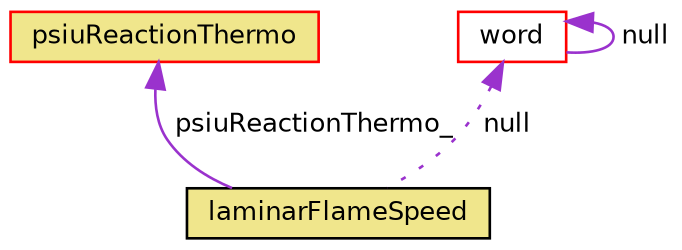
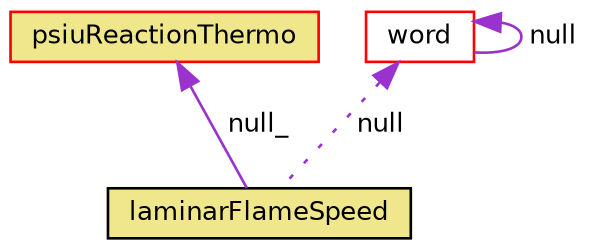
edge "laminarFlameSpeed" -> "psiuReactionThermo": label " psiuReactionThermo_" -> " null_"
